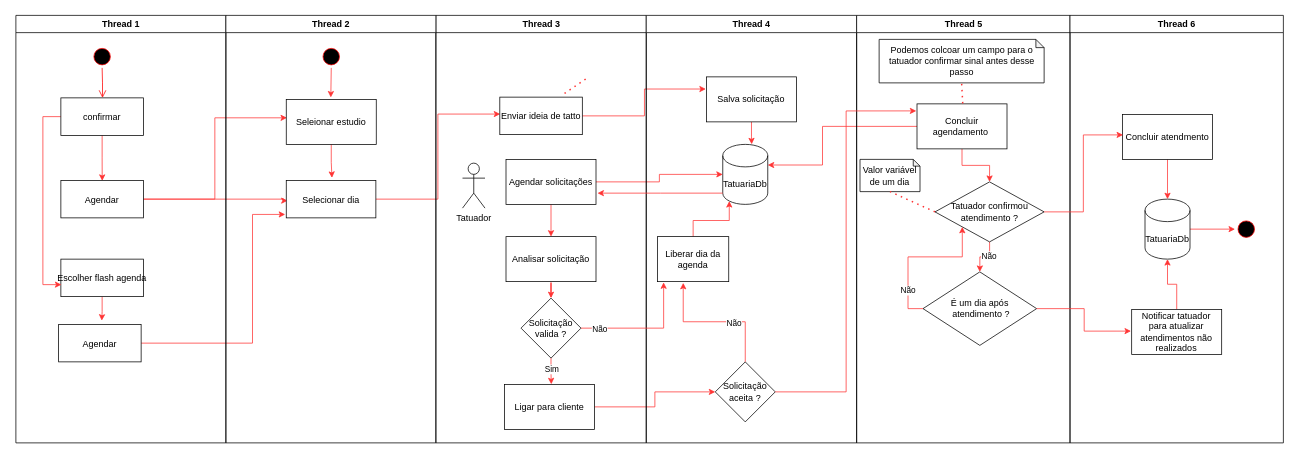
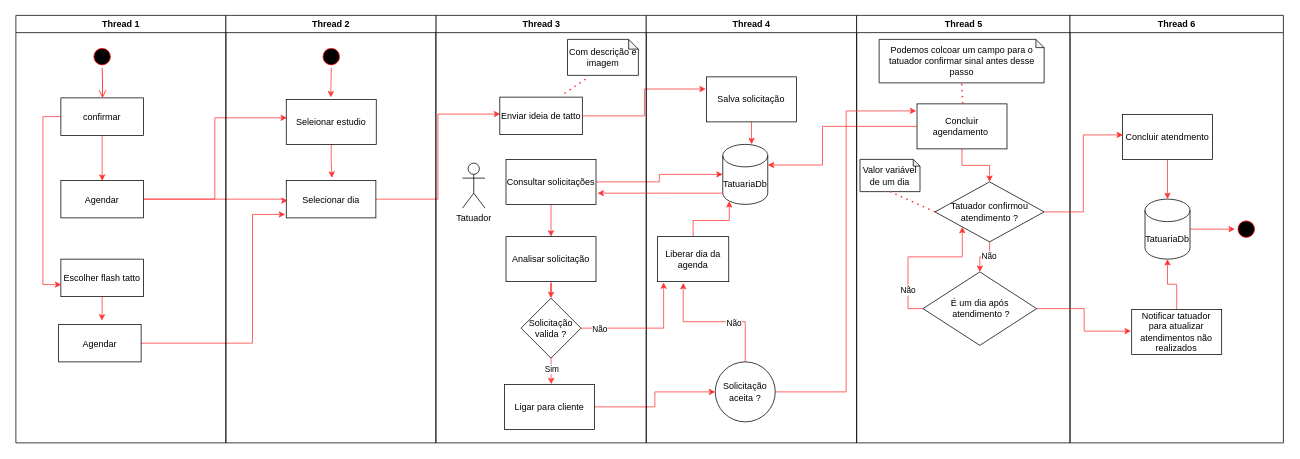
node "Com descrição e imagem": added
node "Agendar solicitações": label "Agendar solicitações" -> "Consultar solicitações"
node "Escolher flash agenda": label "Escolher flash agenda" -> "Escolher flash tatto"
node "Solicitação aceita ?": shape diamond -> ellipse
